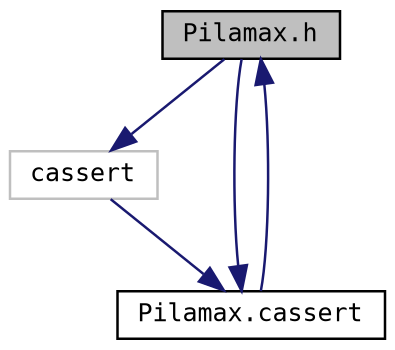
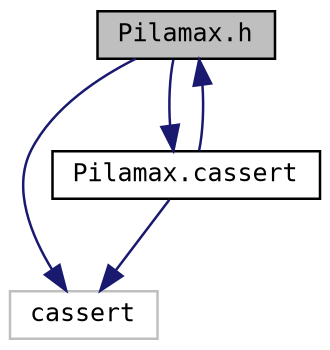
edge "cassert" -> "Pilamax.cassert": reversed
